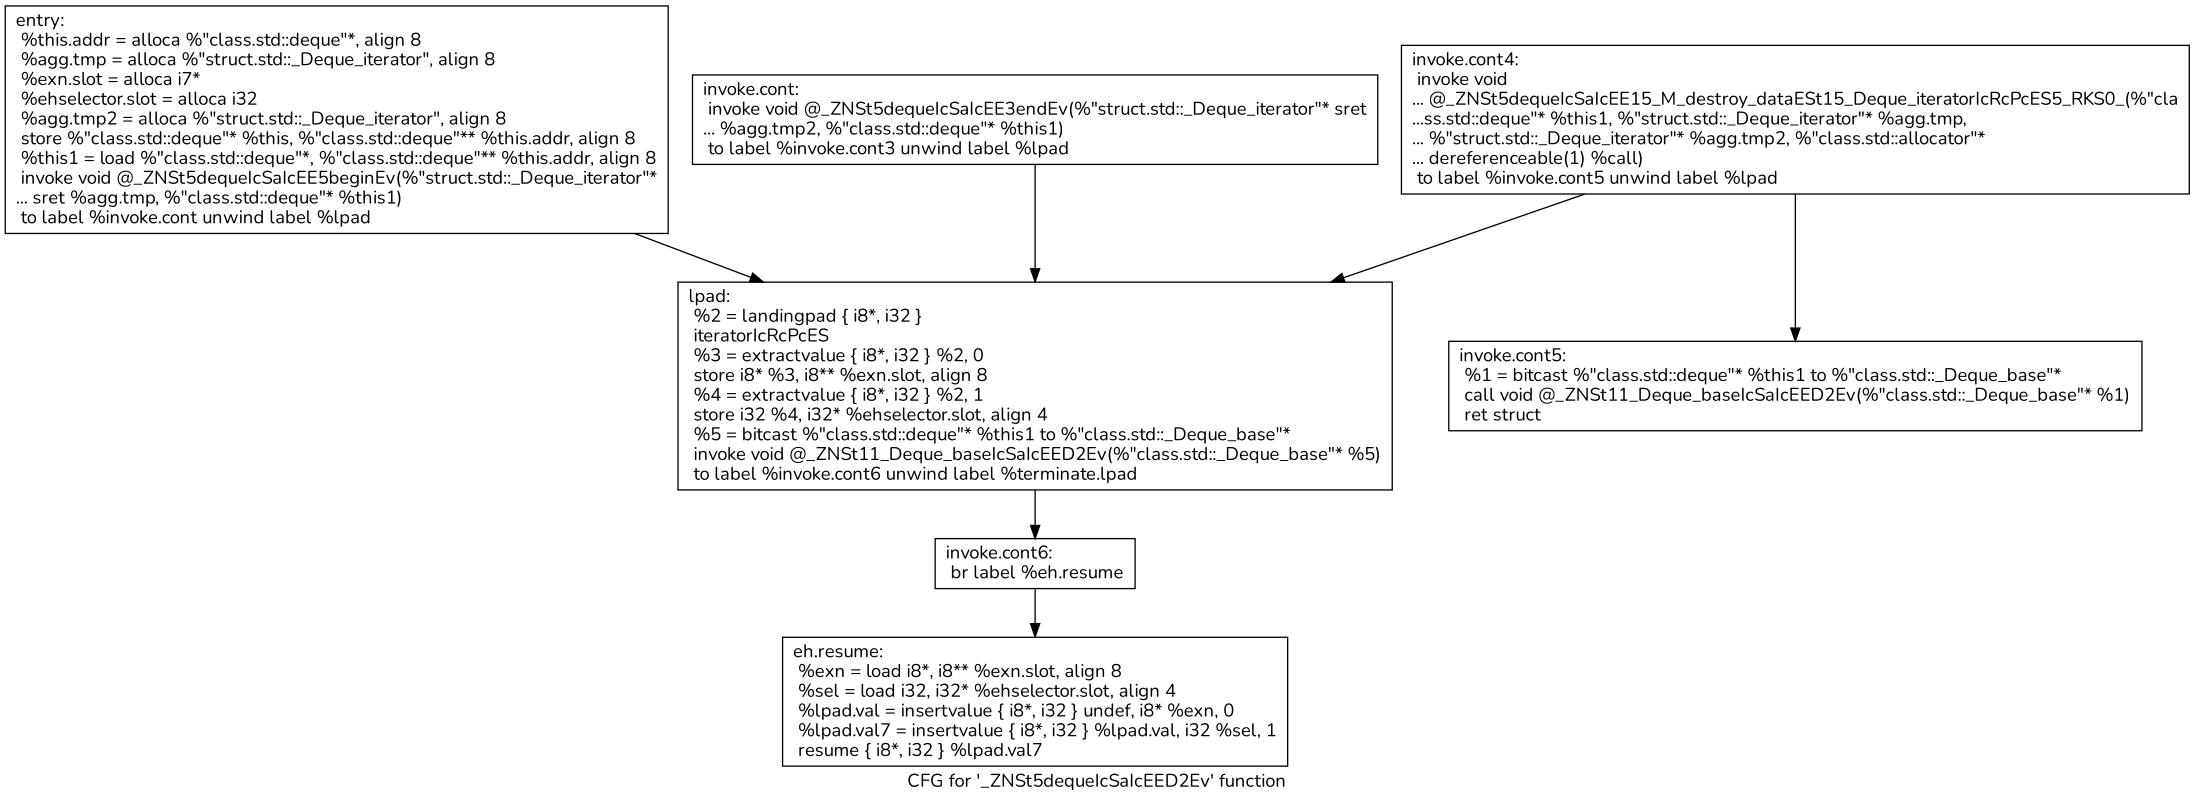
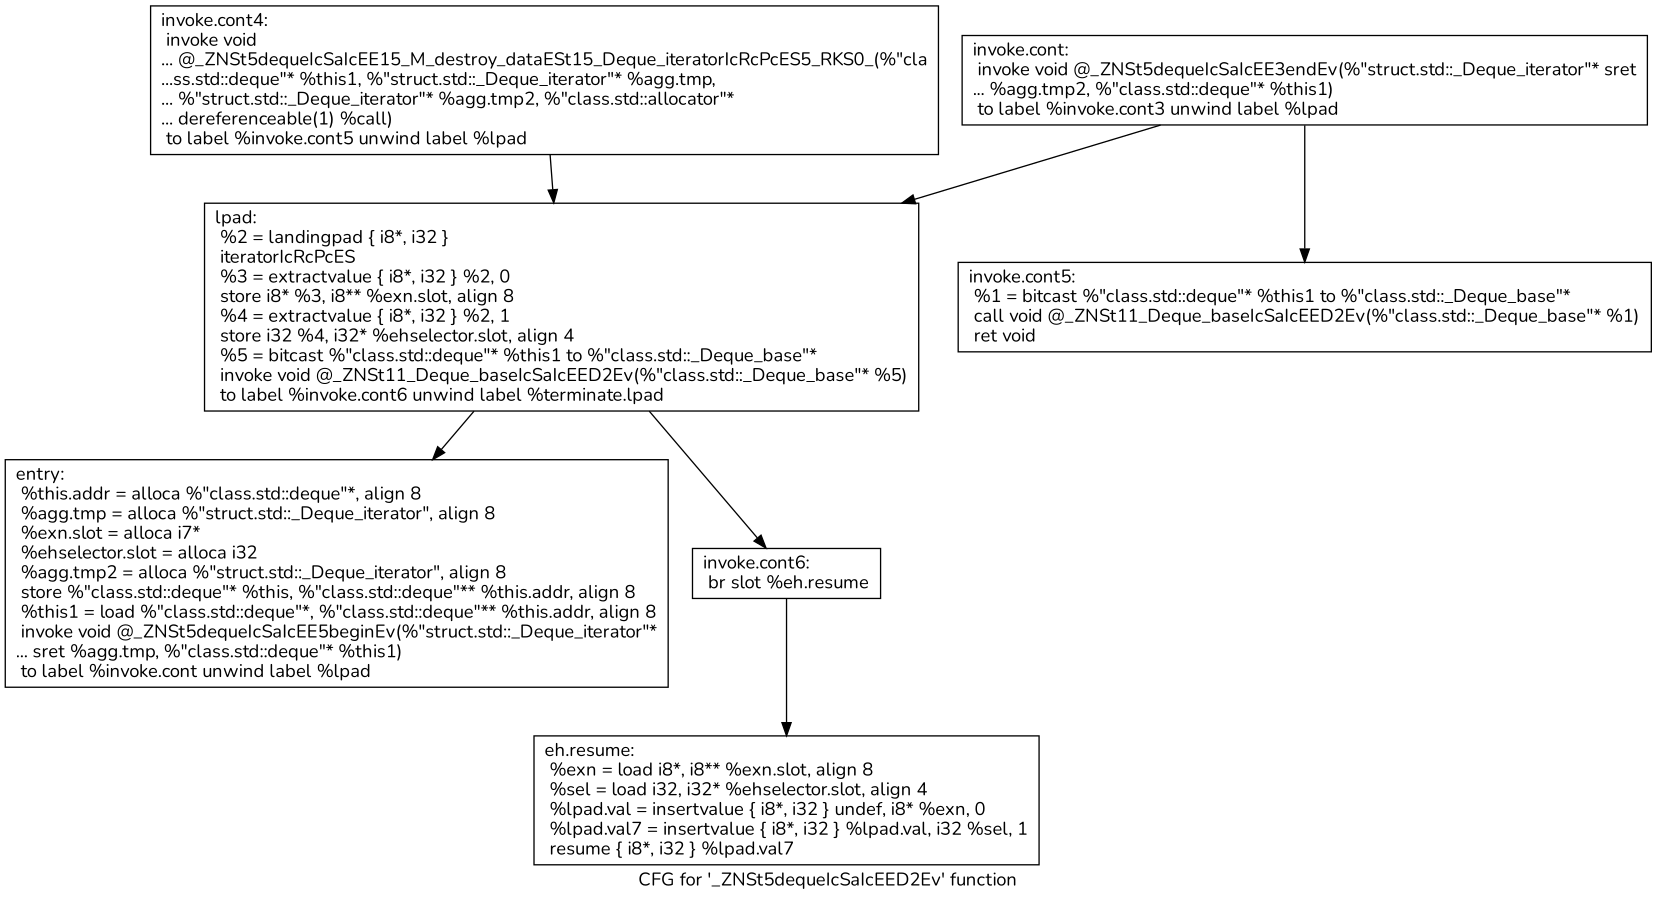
edge "entry:" -> "lpad:": reversed
edge "invoke.cont4:" -> "invoke.cont5:": now "invoke.cont:" -> "invoke.cont5:"
node "invoke.cont5:": text "ret struct" -> "ret void"
node "invoke.cont6:": text "br label %eh.resume" -> "br slot %eh.resume"
